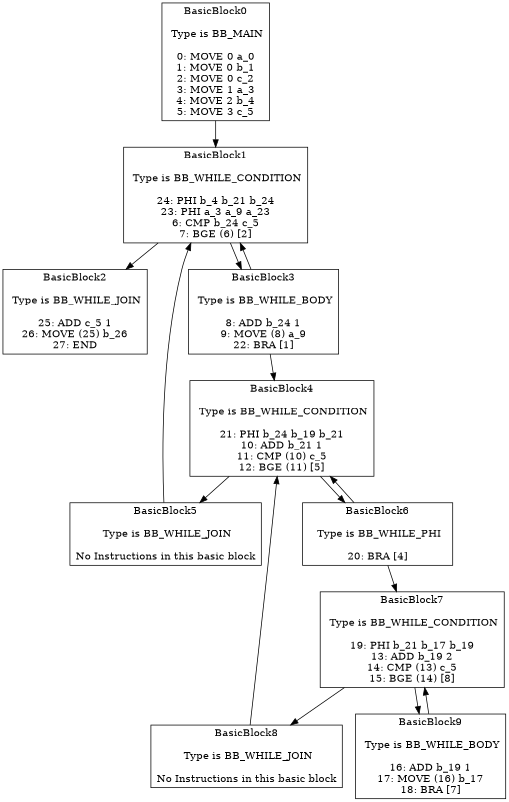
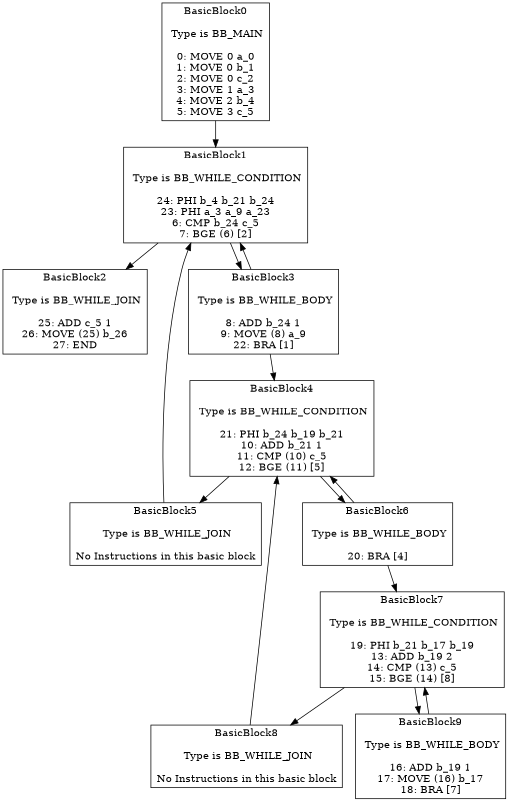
node "BasicBlock6 Type is BB_WHILE_PHI 20: BRA [4]": label "BasicBlock6 Type is BB_WHILE_PHI 20: BRA [4]" -> "BasicBlock6 Type is BB_WHILE_BODY 20: BRA [4]"
